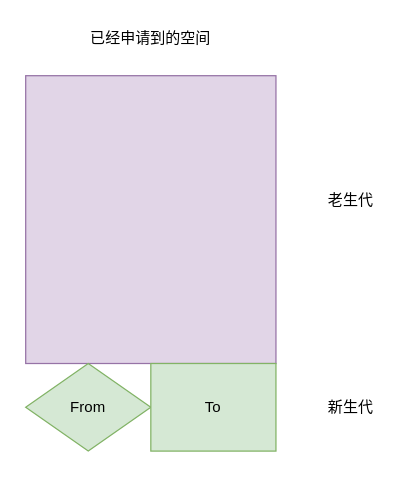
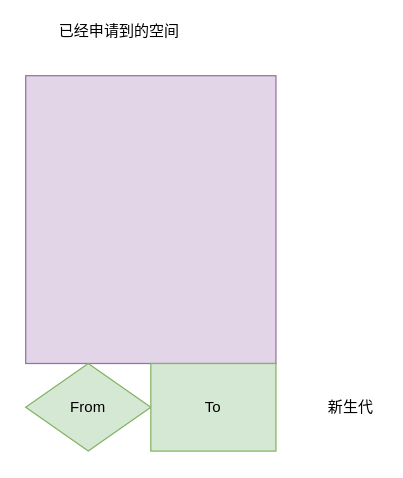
node "已经申请到的空间": moved (151, 38) -> (119, 32)
node "老生代": removed
